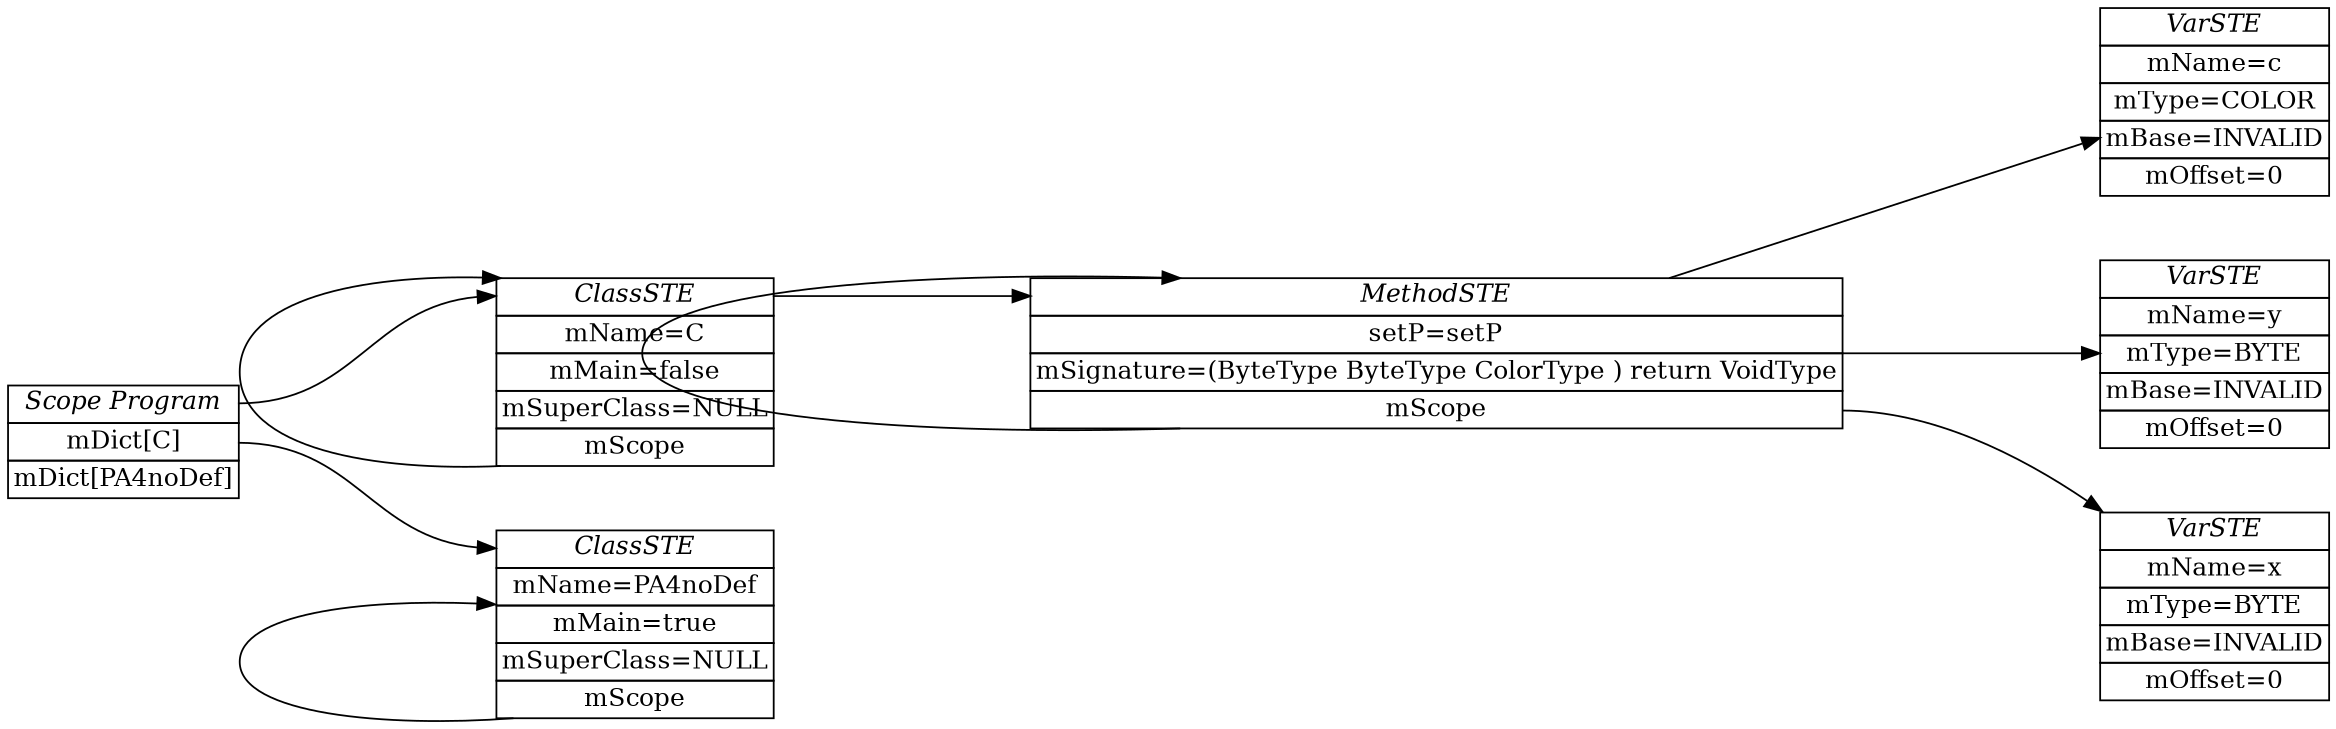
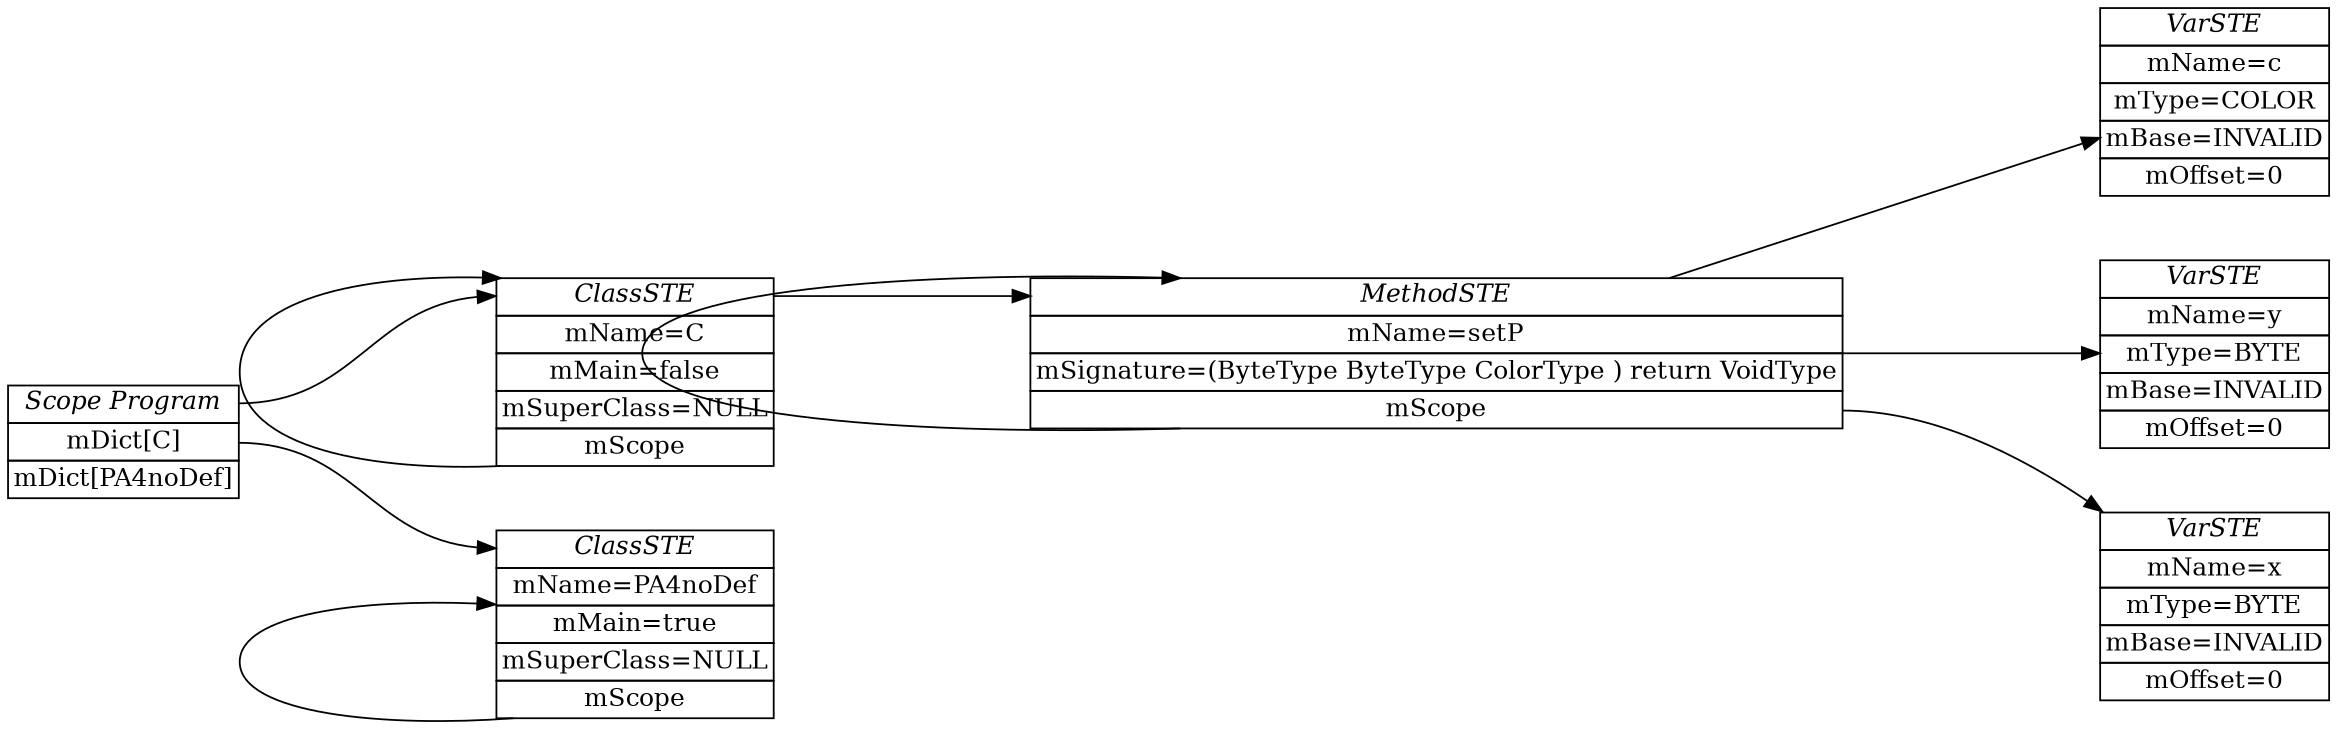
node "MethodSTE": text "setP=setP" -> "mName=setP"
